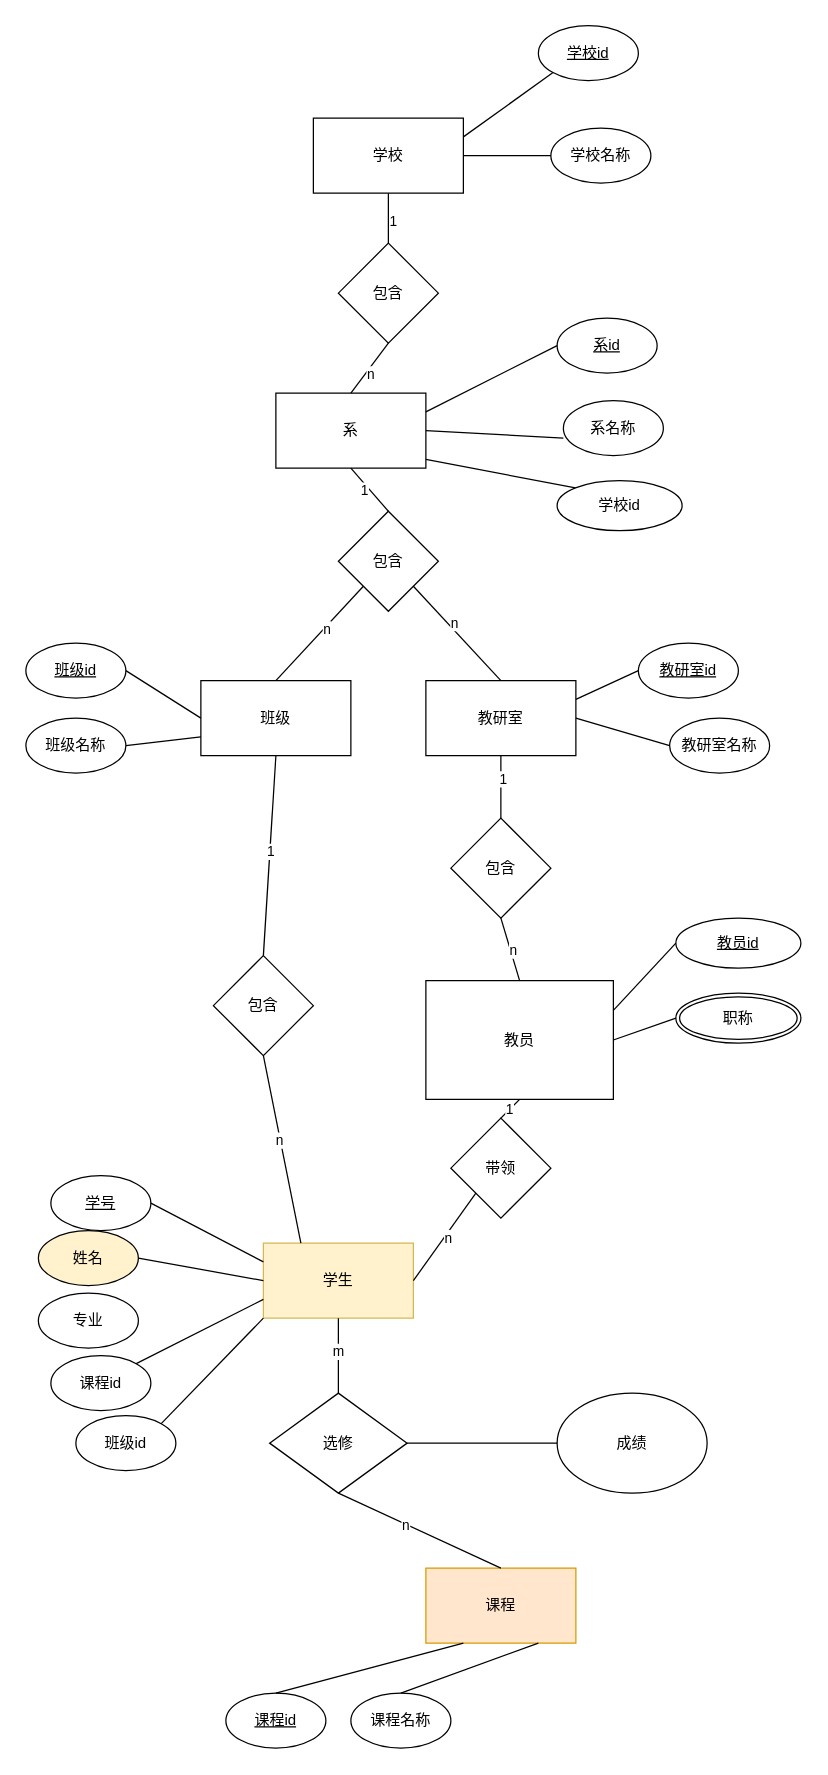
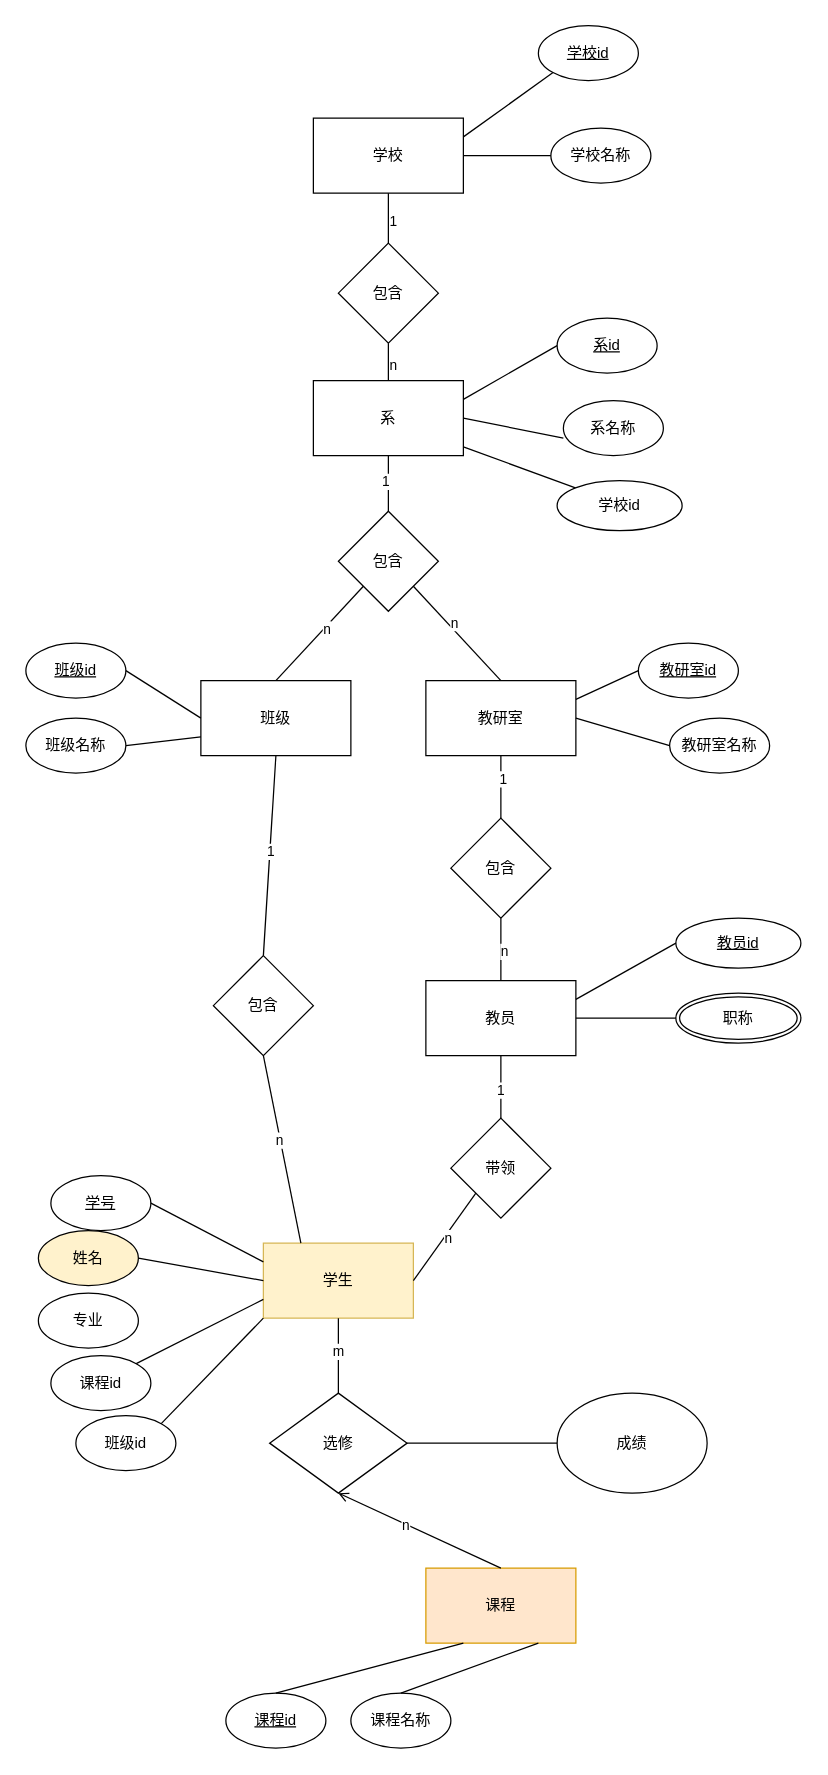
node "系": moved (351, 431) -> (388, 418)
node "教员": size 188x119 -> 150x75
edge "选修" -- "课程": arrowhead none -> open
